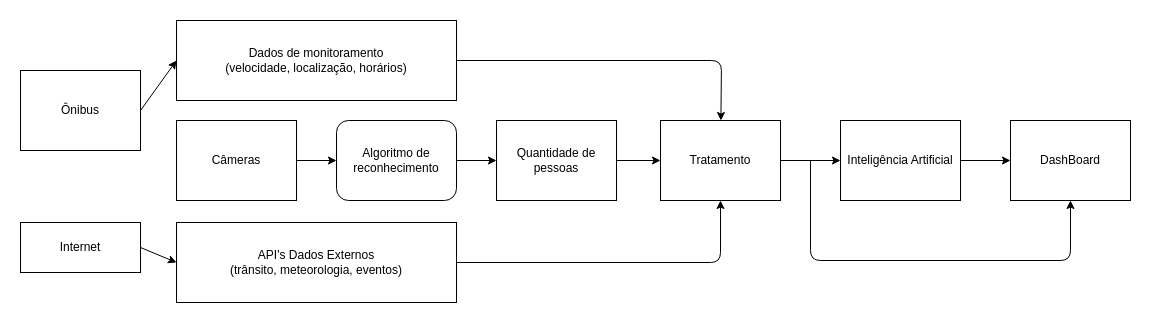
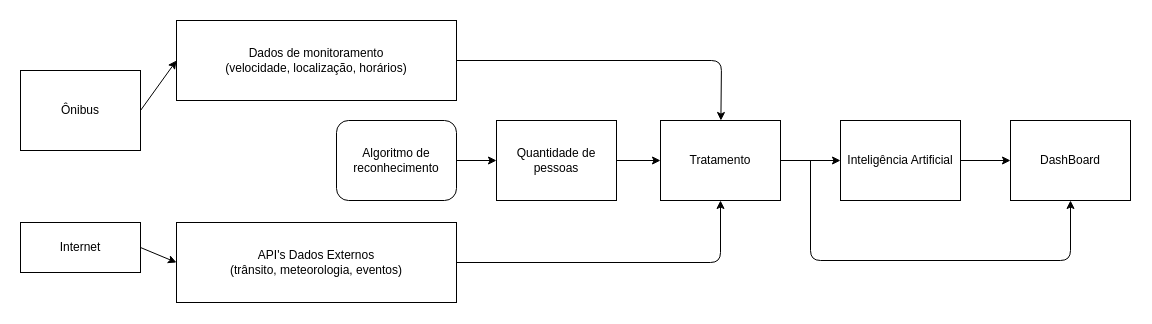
node "Câmeras": removed
edge "Câmeras" -> "Algoritmo de reconhecimento": removed
